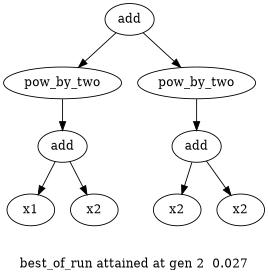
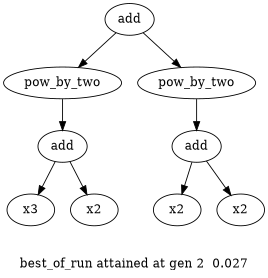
node "x1": label "x1" -> "x3"
